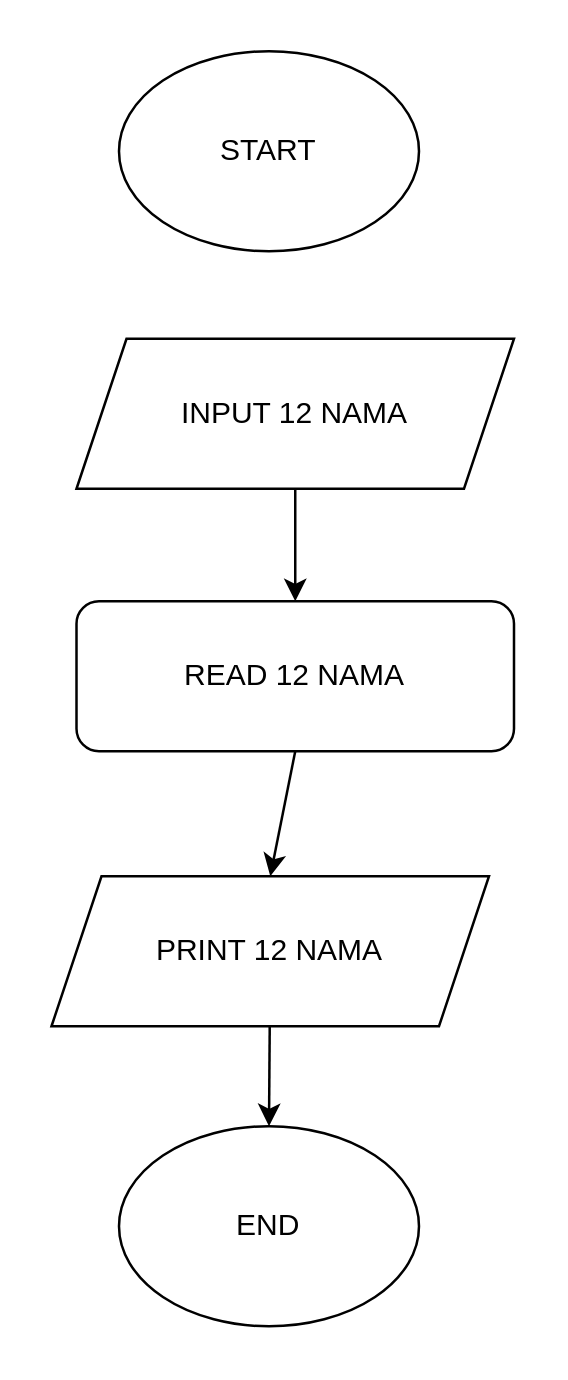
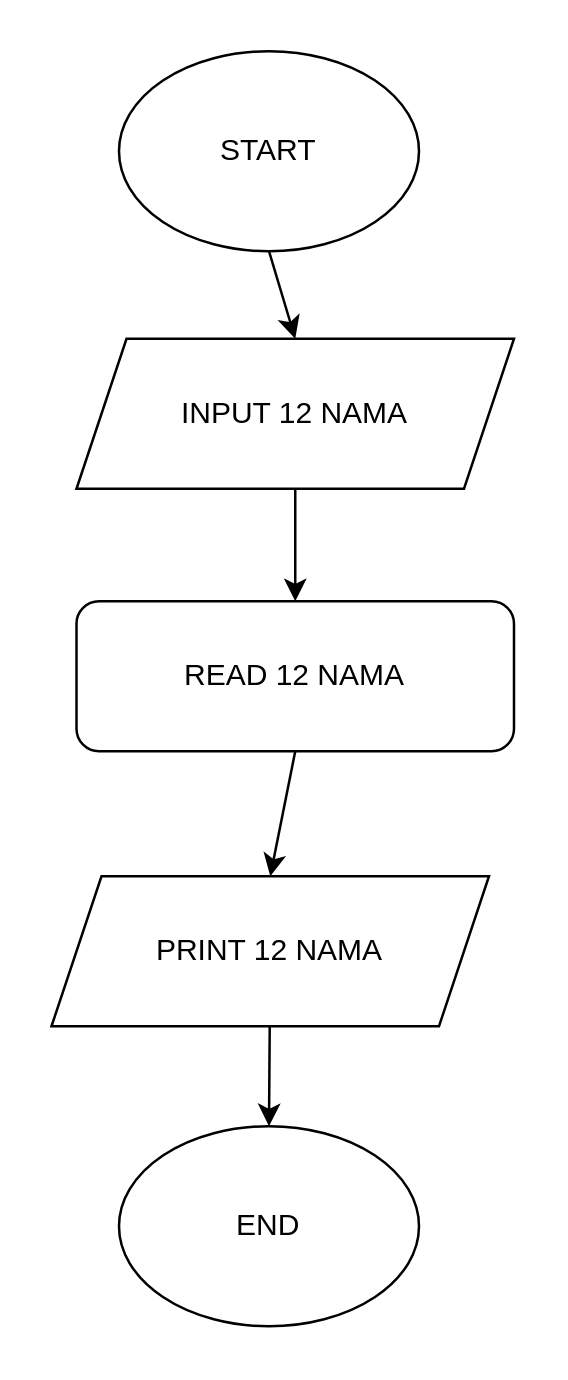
edge "START" -> "INPUT 12 NAMA": added
